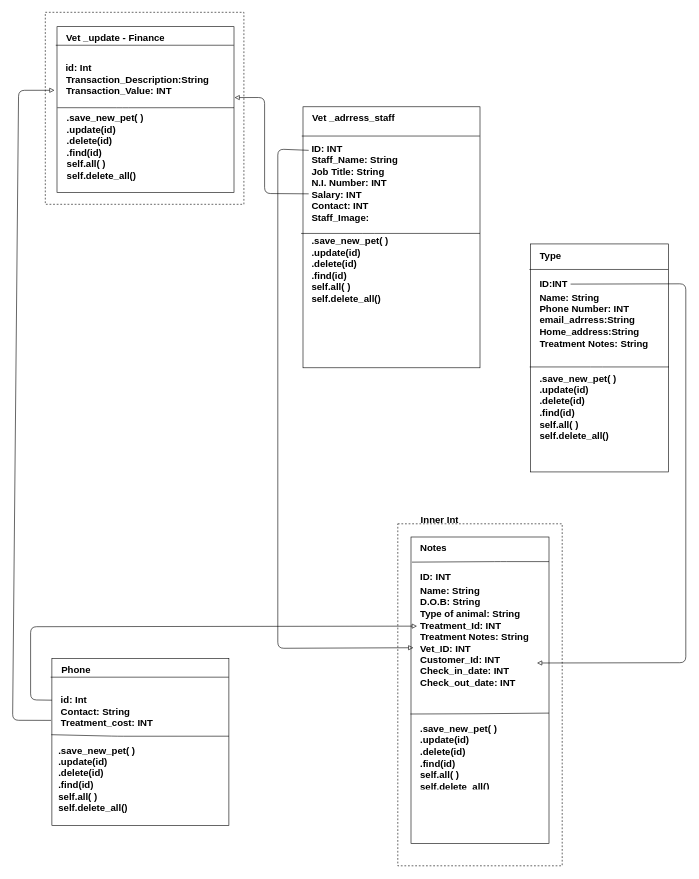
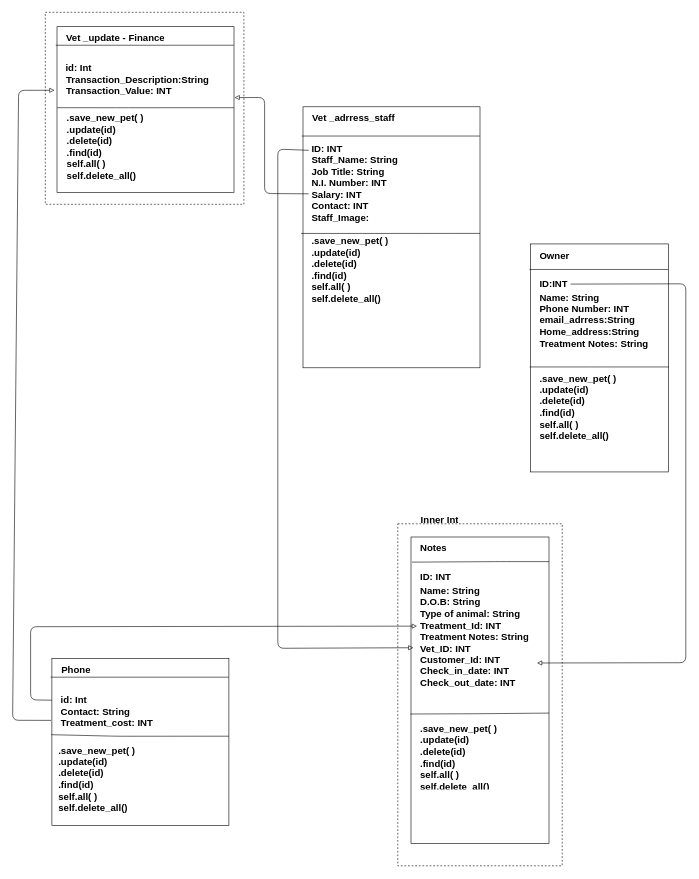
node "Type": label "Type" -> "Owner"
